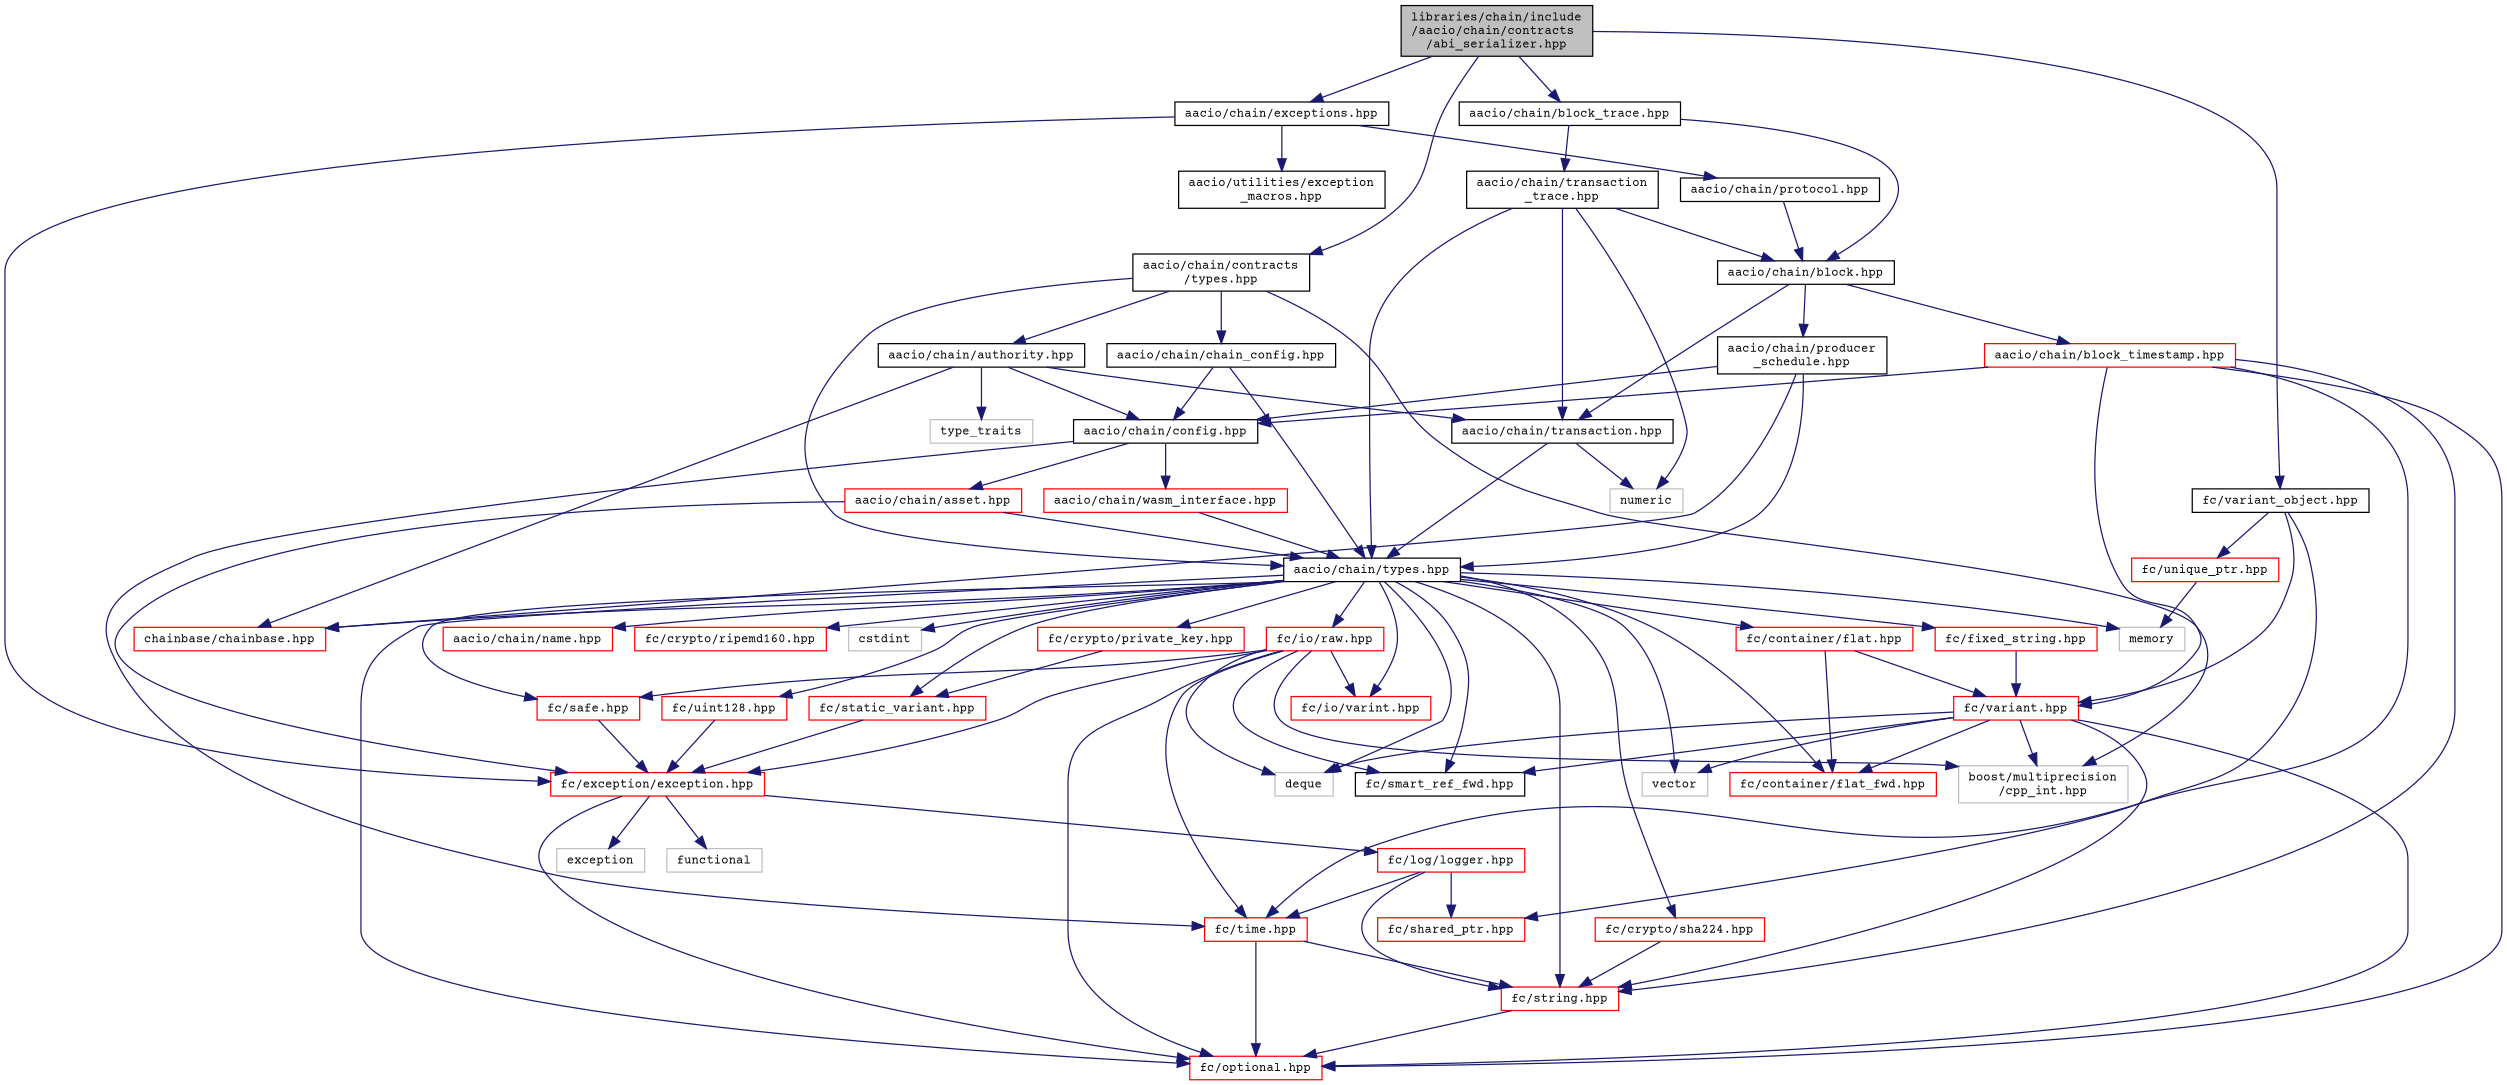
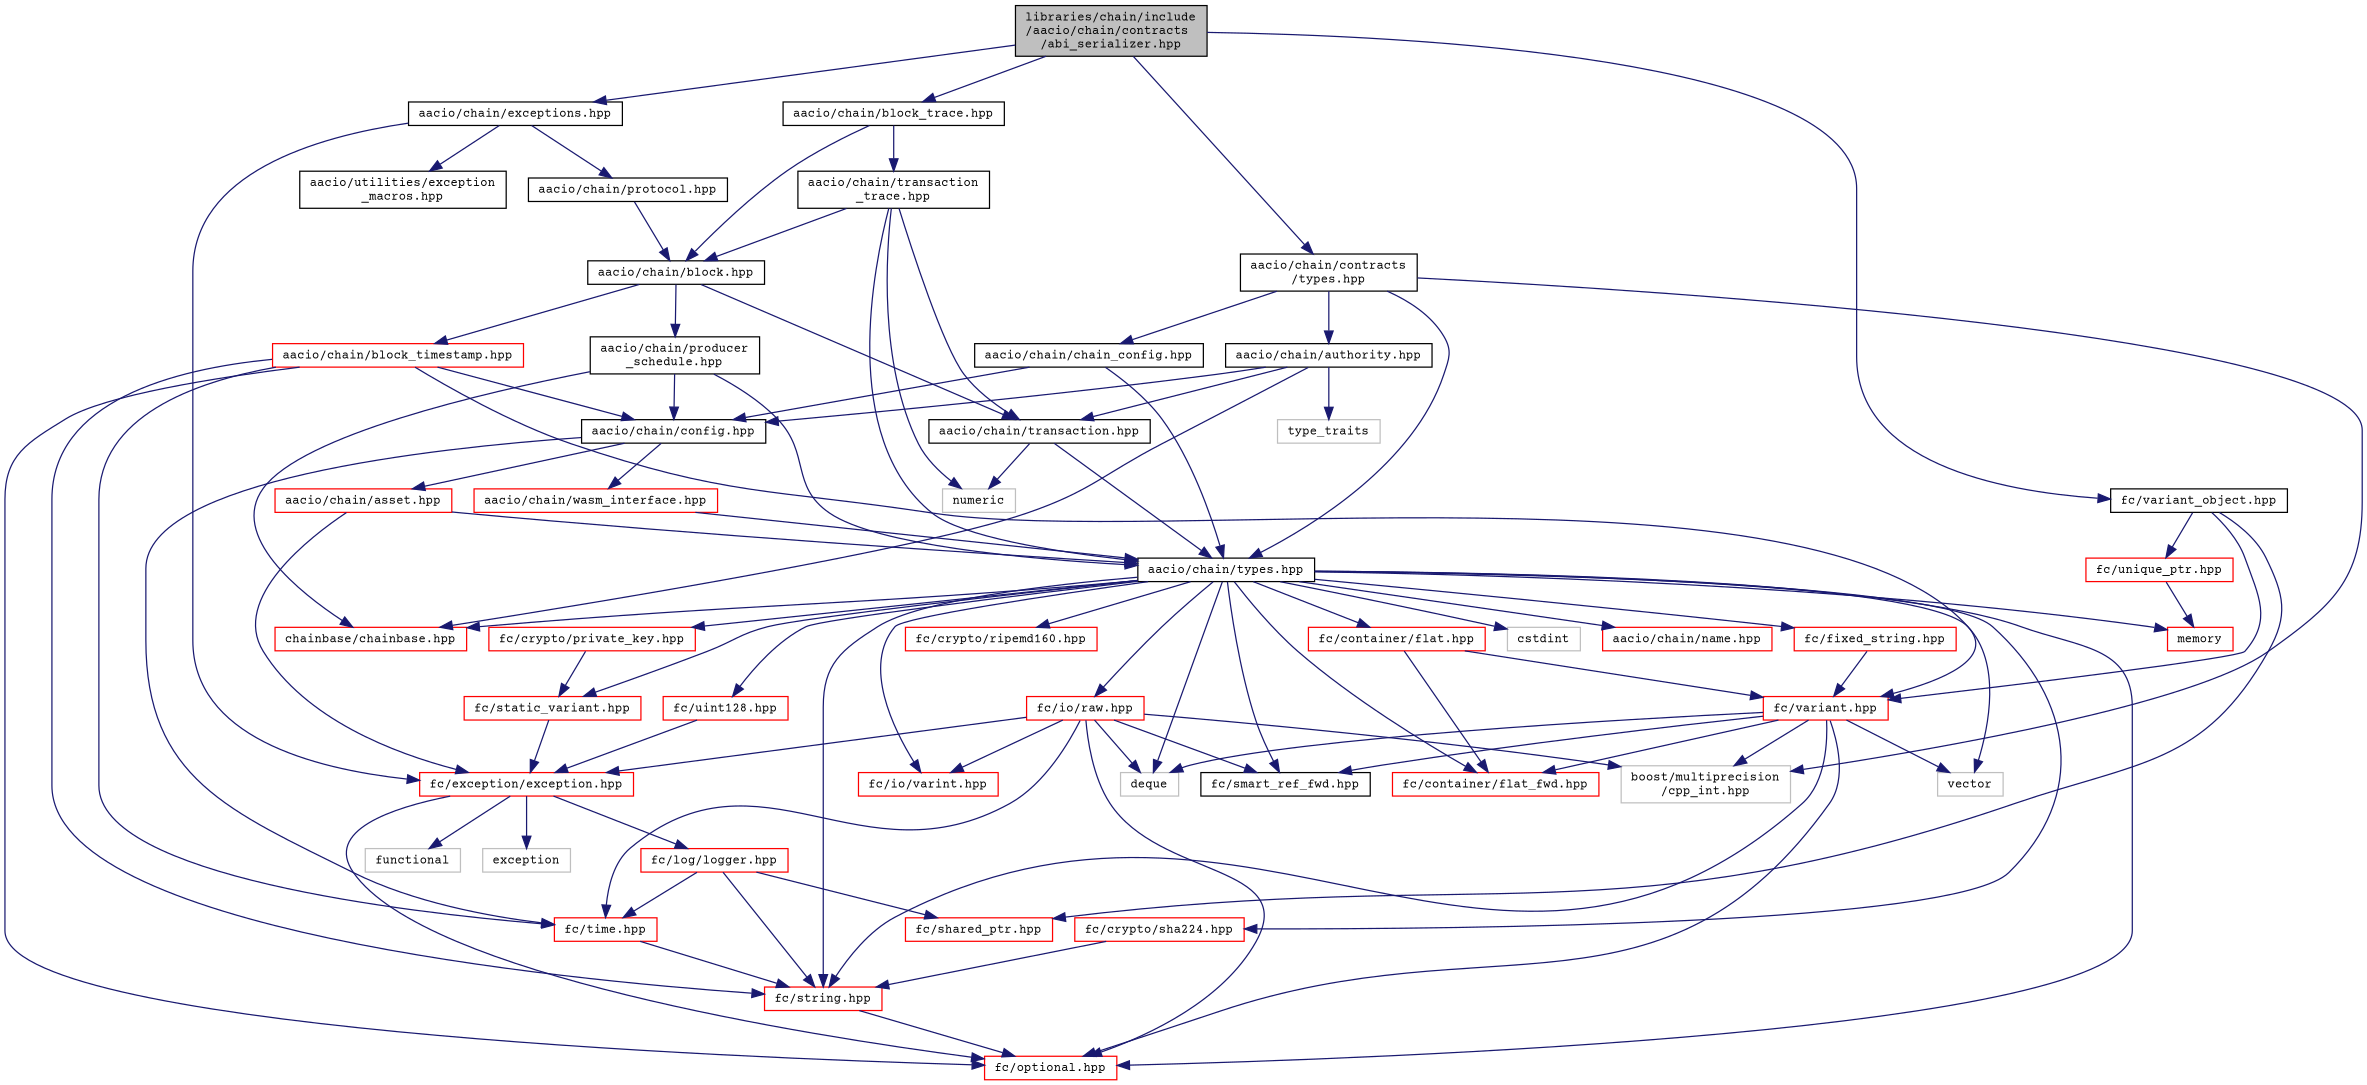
node "memory": color grey75 -> red
node "fc/safe.hpp": removed
edge "fc/time.hpp" -> "fc/optional.hpp": removed
